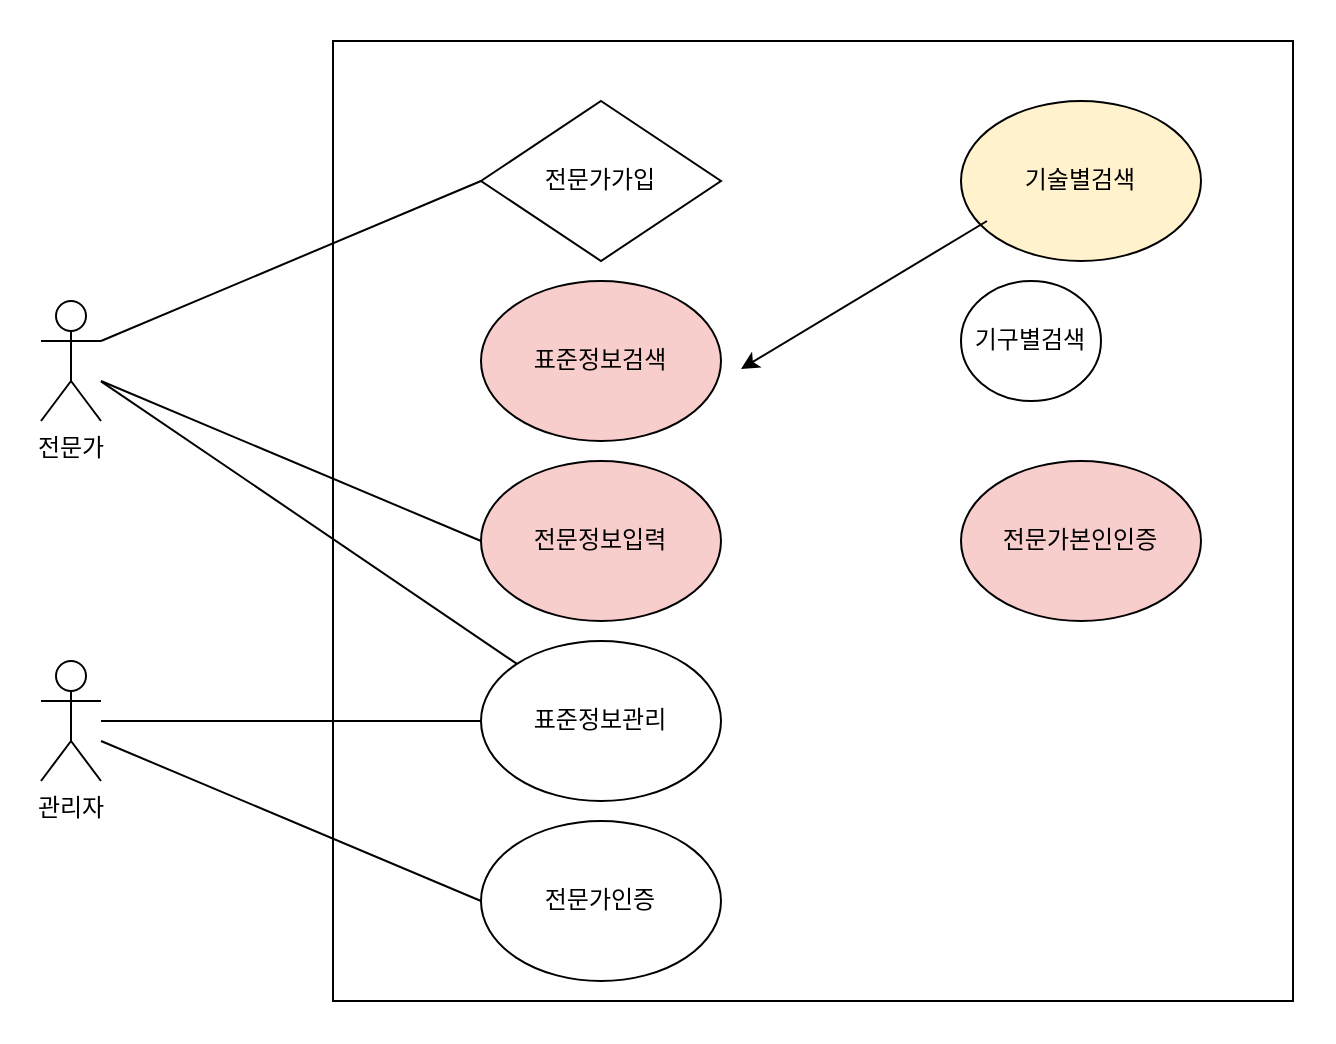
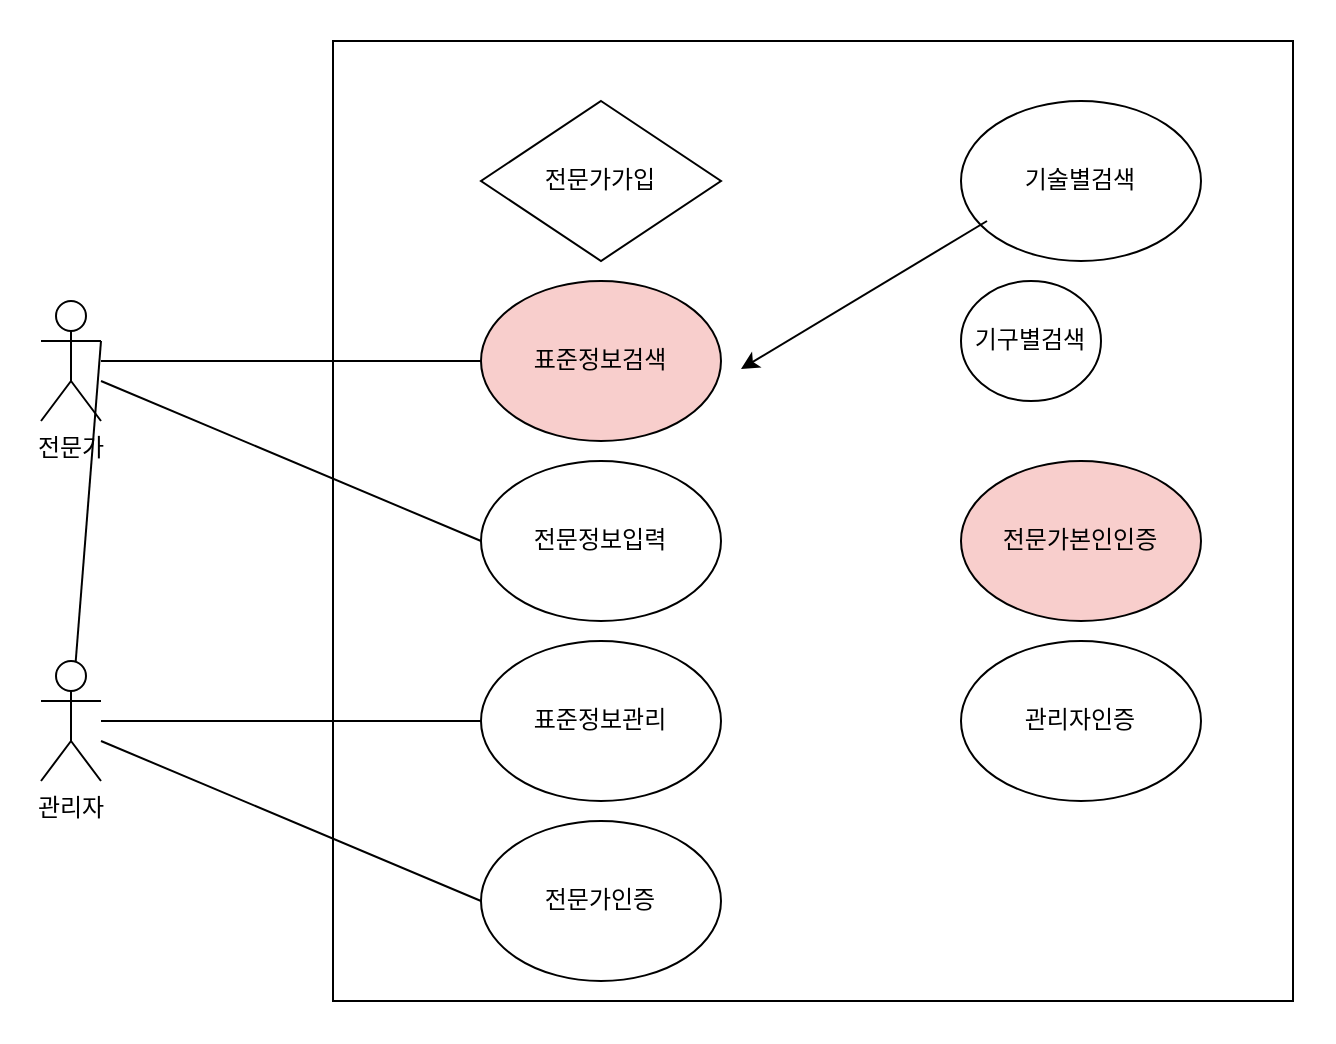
node "기술별검색": fillcolor #fff2cc -> #ffffff
edge "전문가가입" -- "전문가": now "관리자" -- "전문가"
edge "전문가" -- "표준정보관리": now "전문가" -- "표준정보검색"
node "전문정보입력": fillcolor #f8cecc -> #ffffff
node "관리자인증": added
